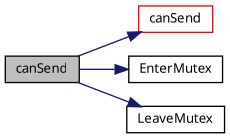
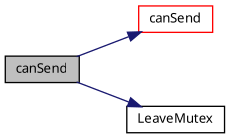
node "EnterMutex": removed
